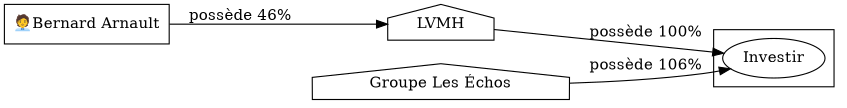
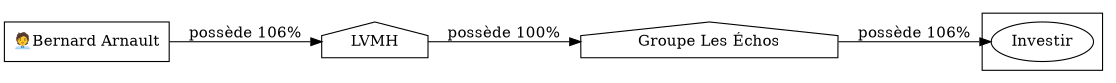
edge "🧑‍💼Bernard Arnault" -> "LVMH": label "possède 46%" -> "possède 106%"
edge "LVMH" -> "Investir": now "LVMH" -> "Groupe Les Échos"
